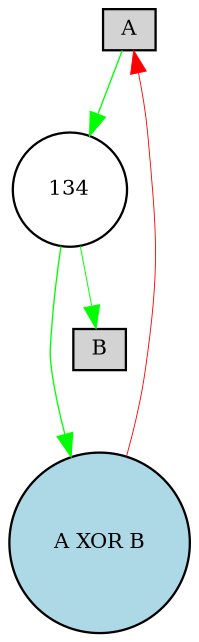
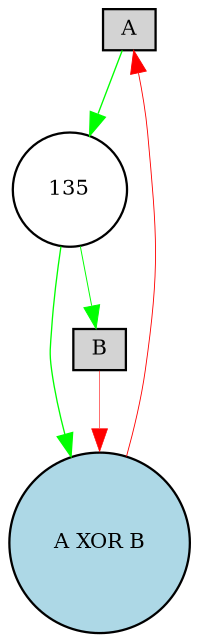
node "134": label "134" -> "135"
edge "B" -> "A XOR B": added
